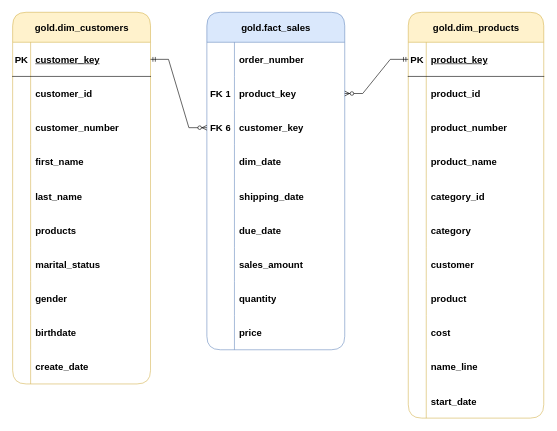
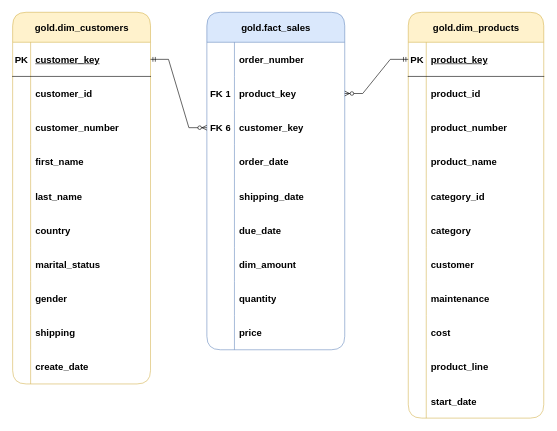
node "dim_date": label "dim_date" -> "order_date"
node "products": label "products" -> "country"
node "sales_amount": label "sales_amount" -> "dim_amount"
node "product": label "product" -> "maintenance"
node "birthdate": label "birthdate" -> "shipping"
node "name_line": label "name_line" -> "product_line"
